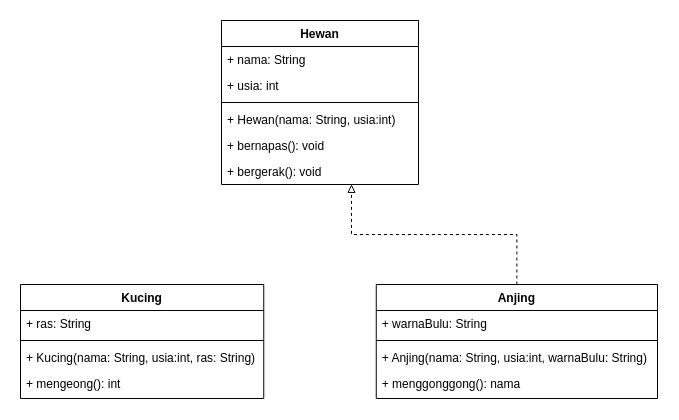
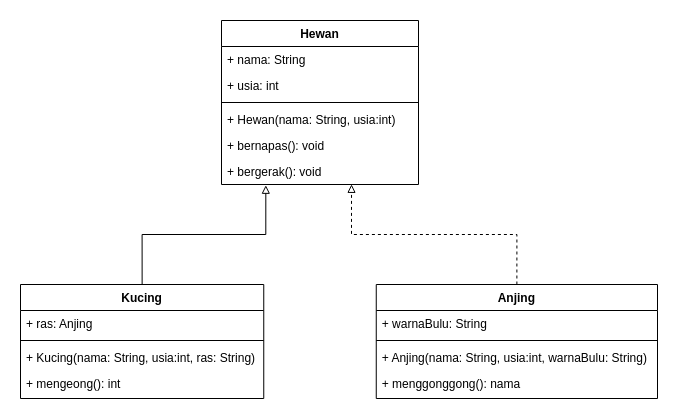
edge "Kucing" -> "+ bergerak(): void": added
node "+ ras: String": label "+ ras: String" -> "+ ras: Anjing"
